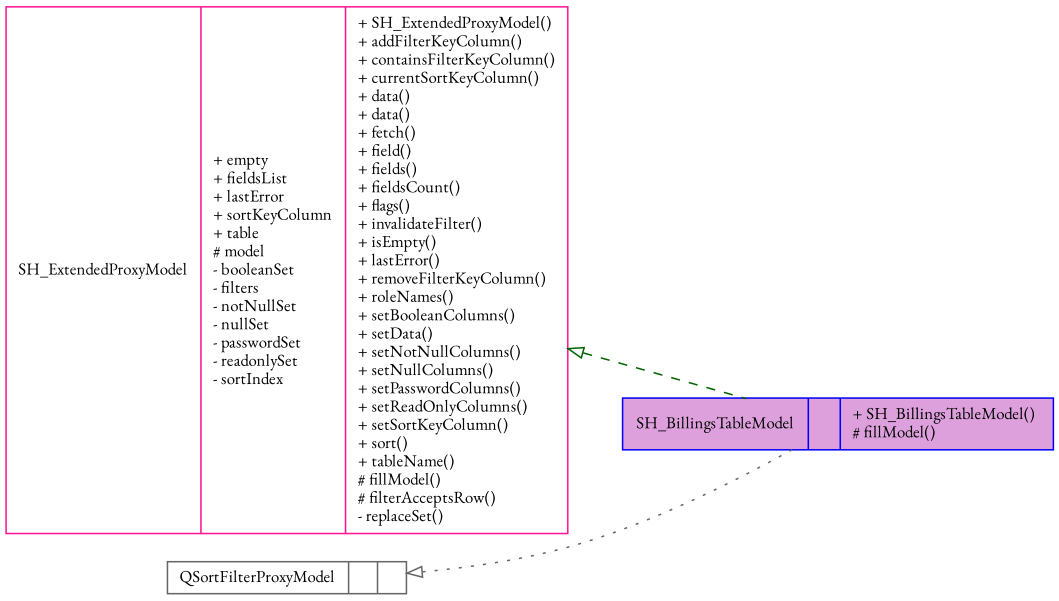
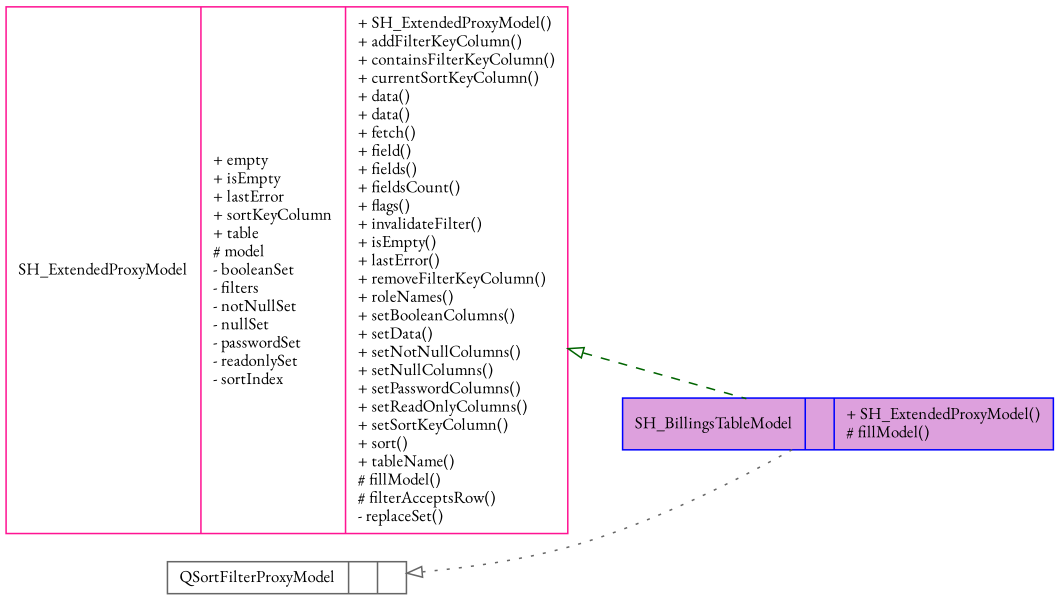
node "SH_ExtendedProxyModel": text "+ fieldsList" -> "+ isEmpty"
node "SH_BillingsTableModel": text "+ SH_BillingsTableModel()" -> "+ SH_ExtendedProxyModel()"
